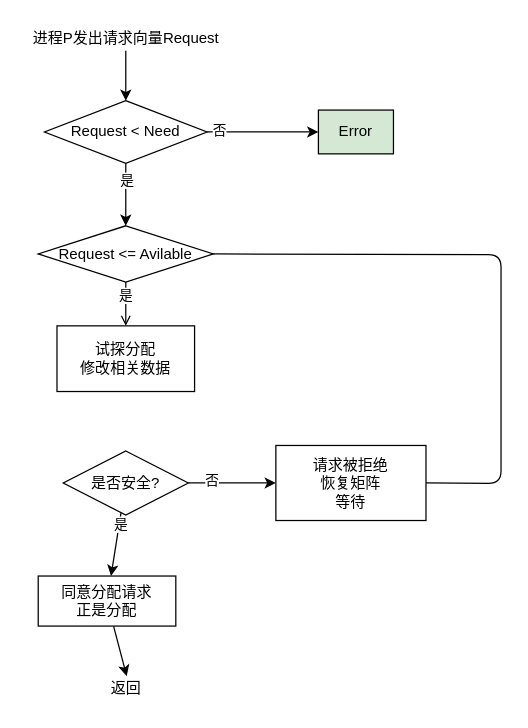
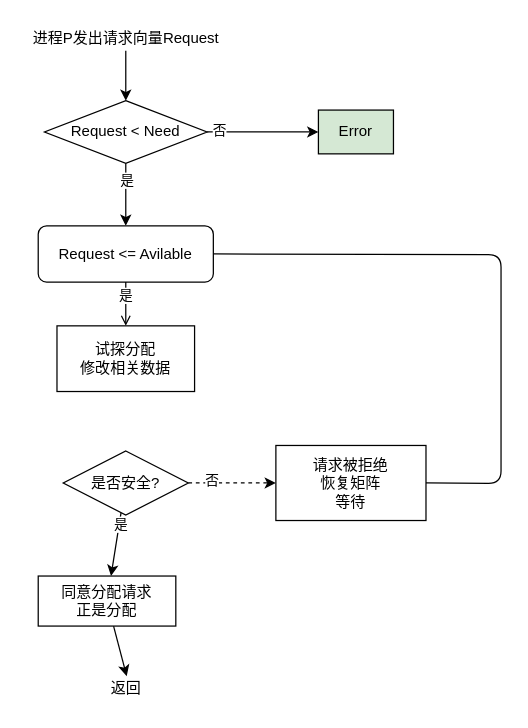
node "Request <= Avilable": shape diamond -> rounded rectangle
edge "是否安全?" -> "请求被拒绝 恢复矩阵 等待": style solid -> dashed
